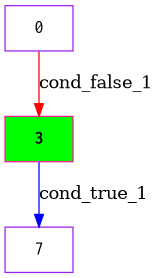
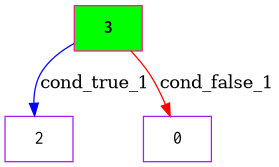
edge "0" -> "3": reversed
node "7": label "7" -> "2"
